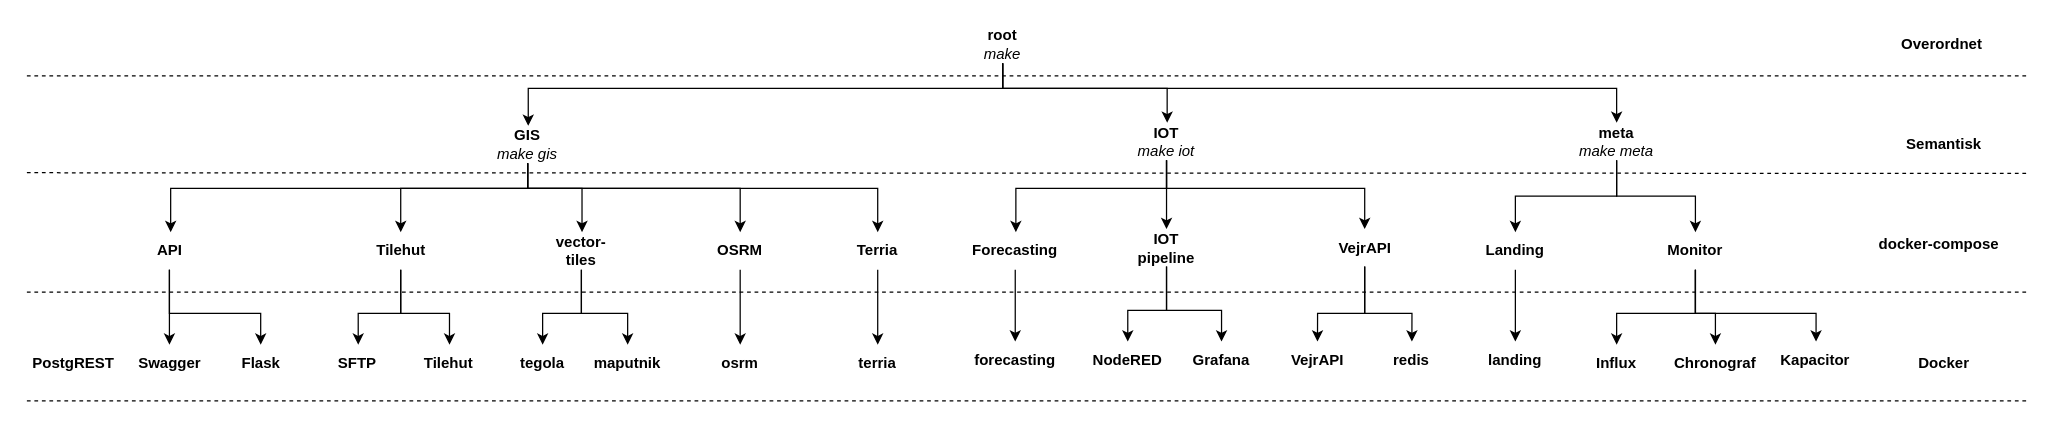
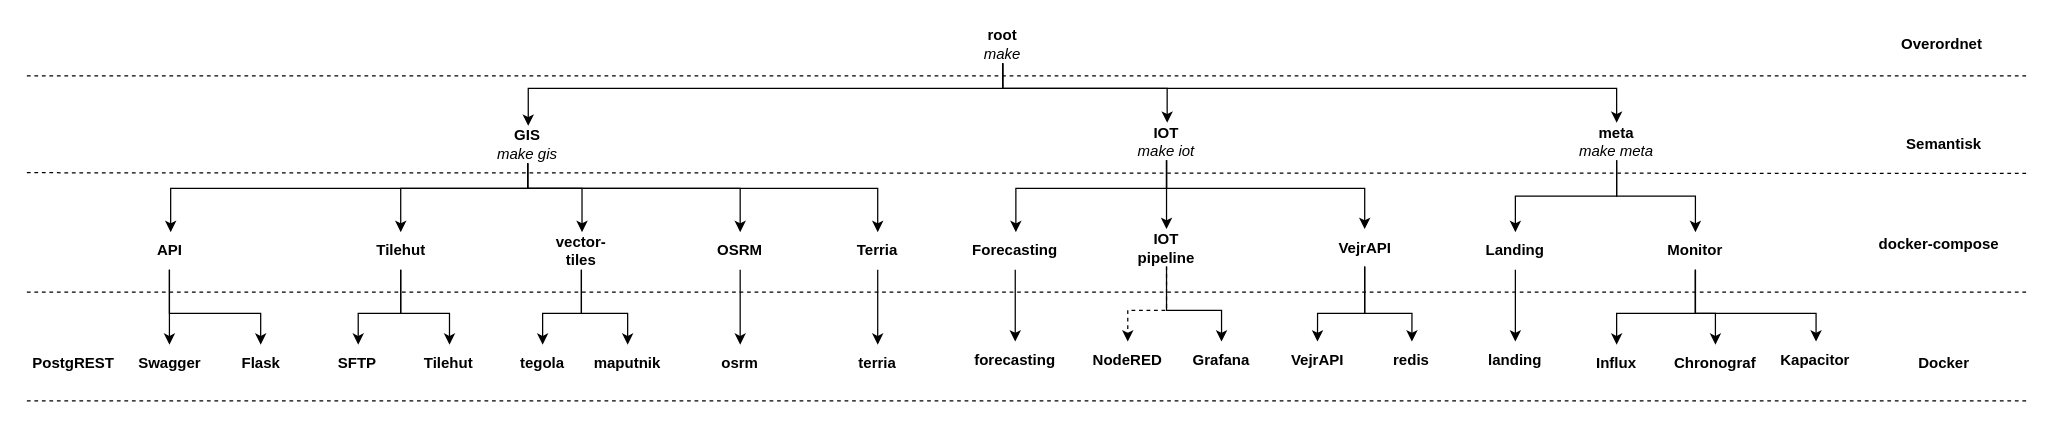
edge "IOT pipeline" -> "NodeRED": style solid -> dashed
